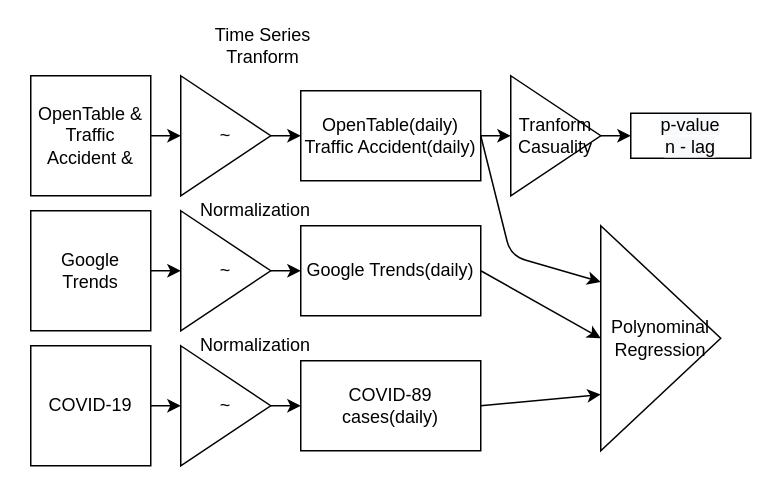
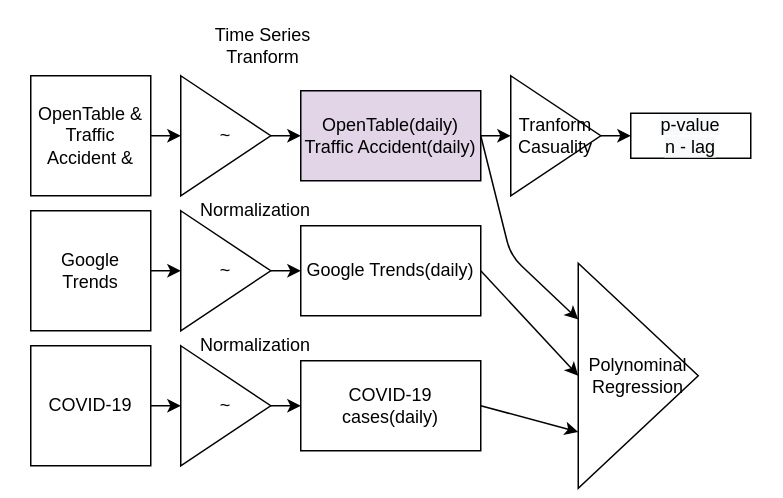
node "OpenTable(daily) Traffic Accident(daily)": fillcolor #ffffff -> #e1d5e7
node "Polynominal Regression": moved (661, 338) -> (638, 376)
node "COVID-89 cases(daily)": label "COVID-89 cases(daily)" -> "COVID-19 cases(daily)"
